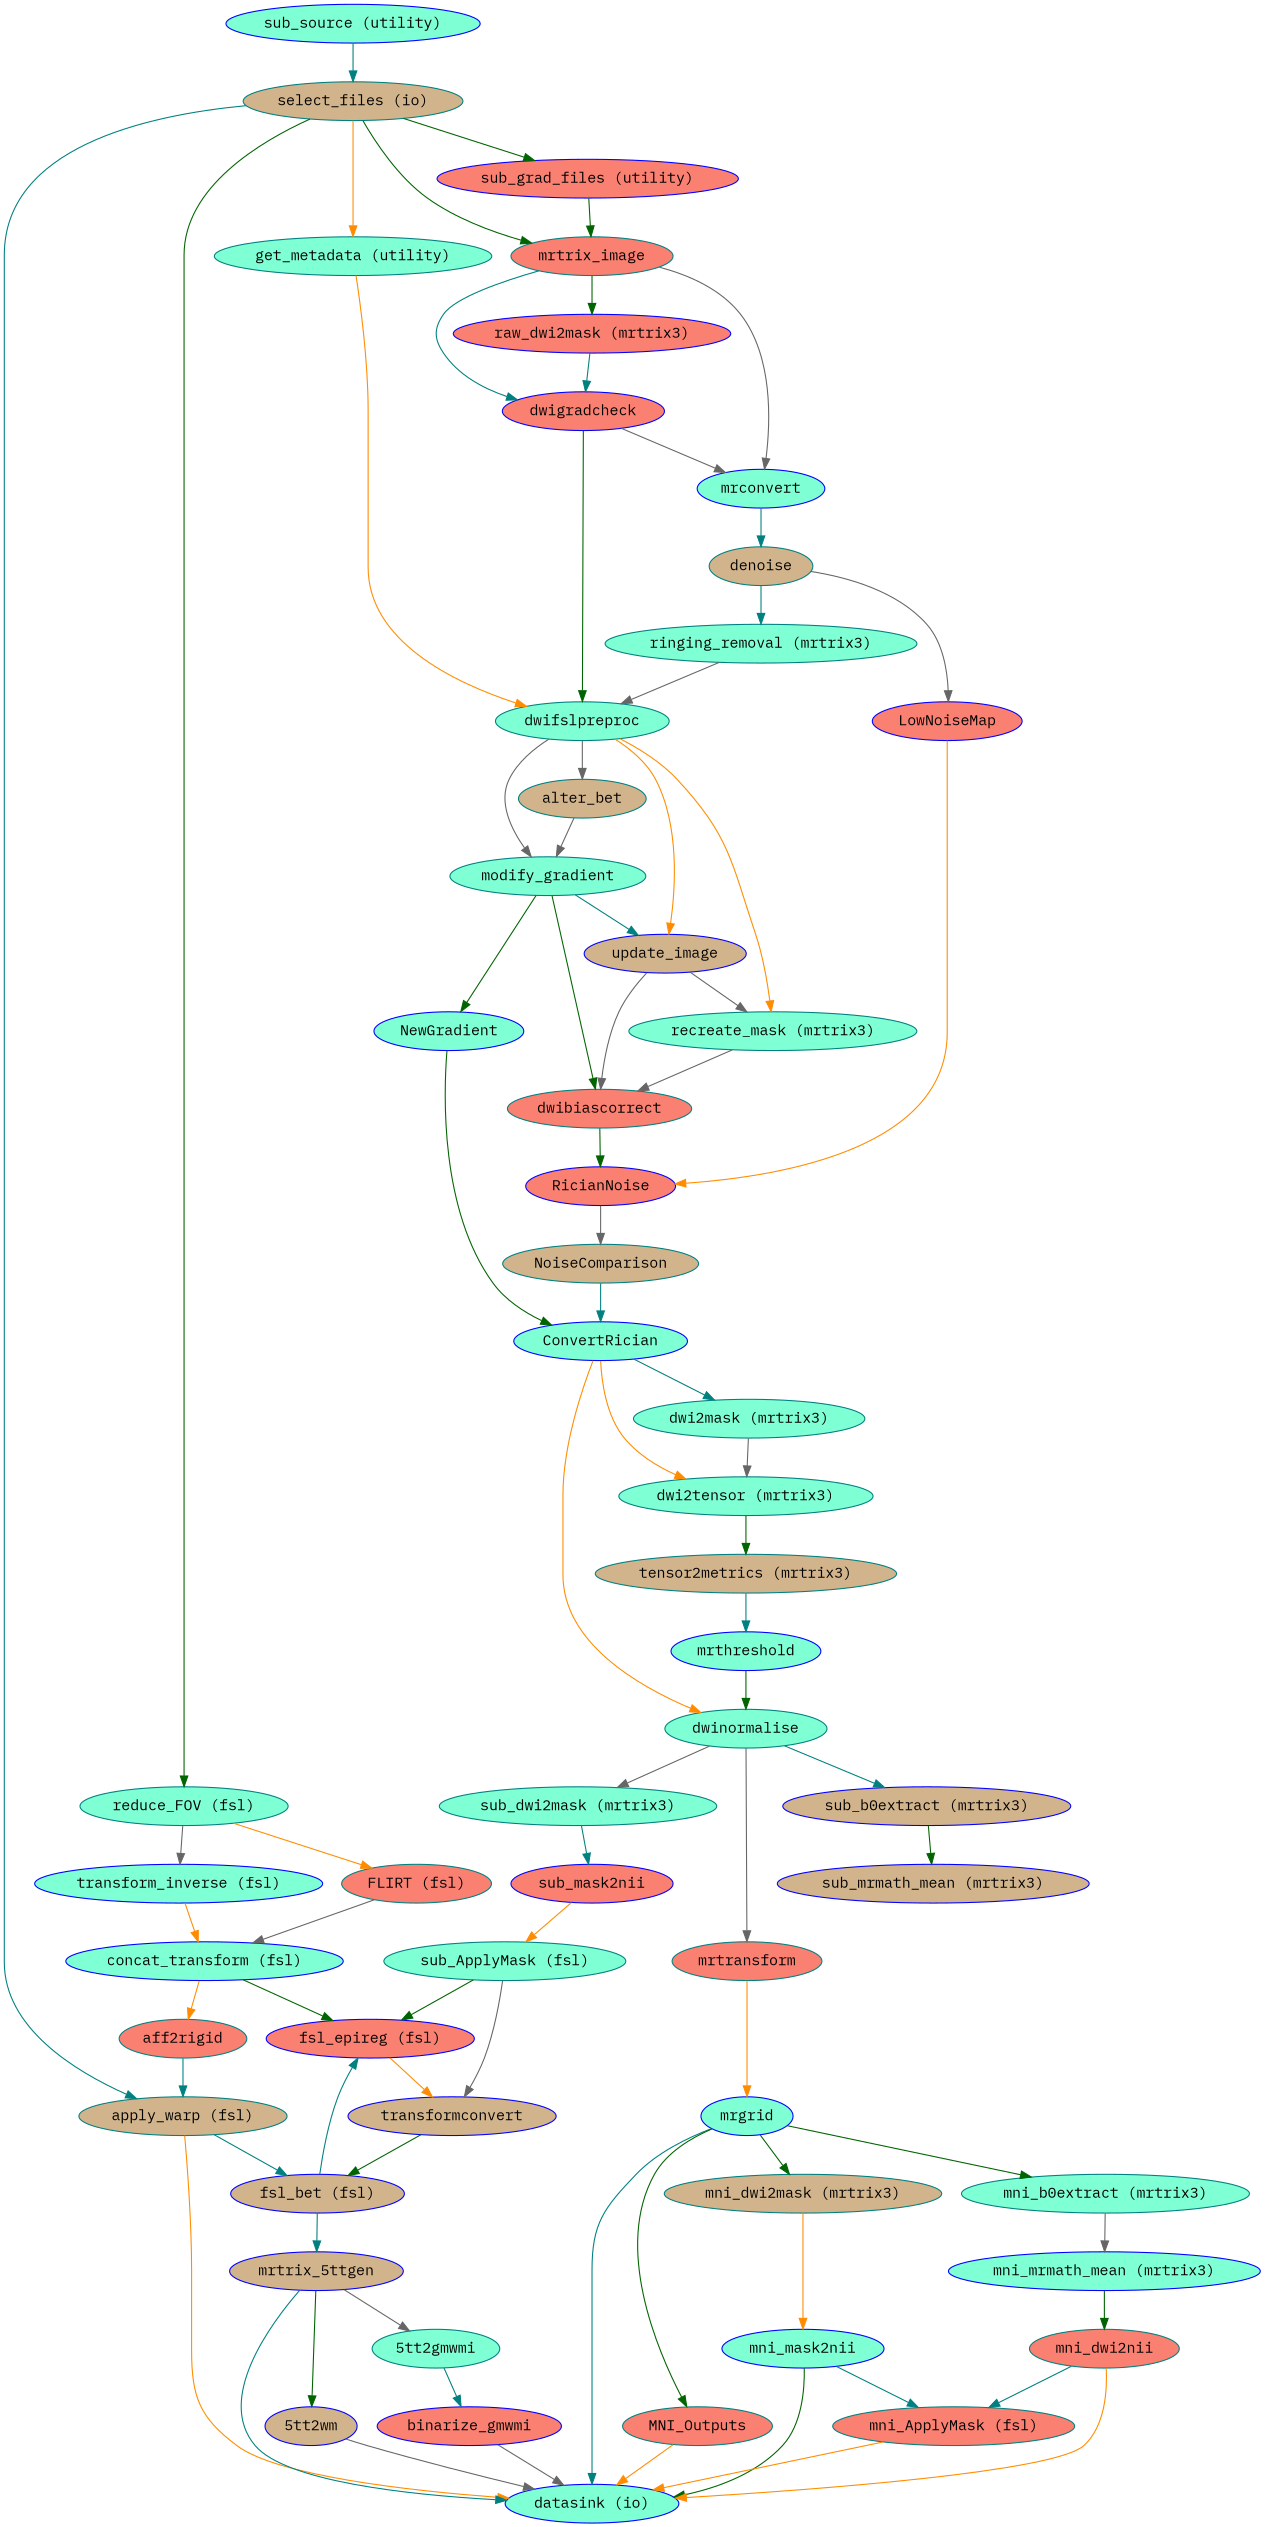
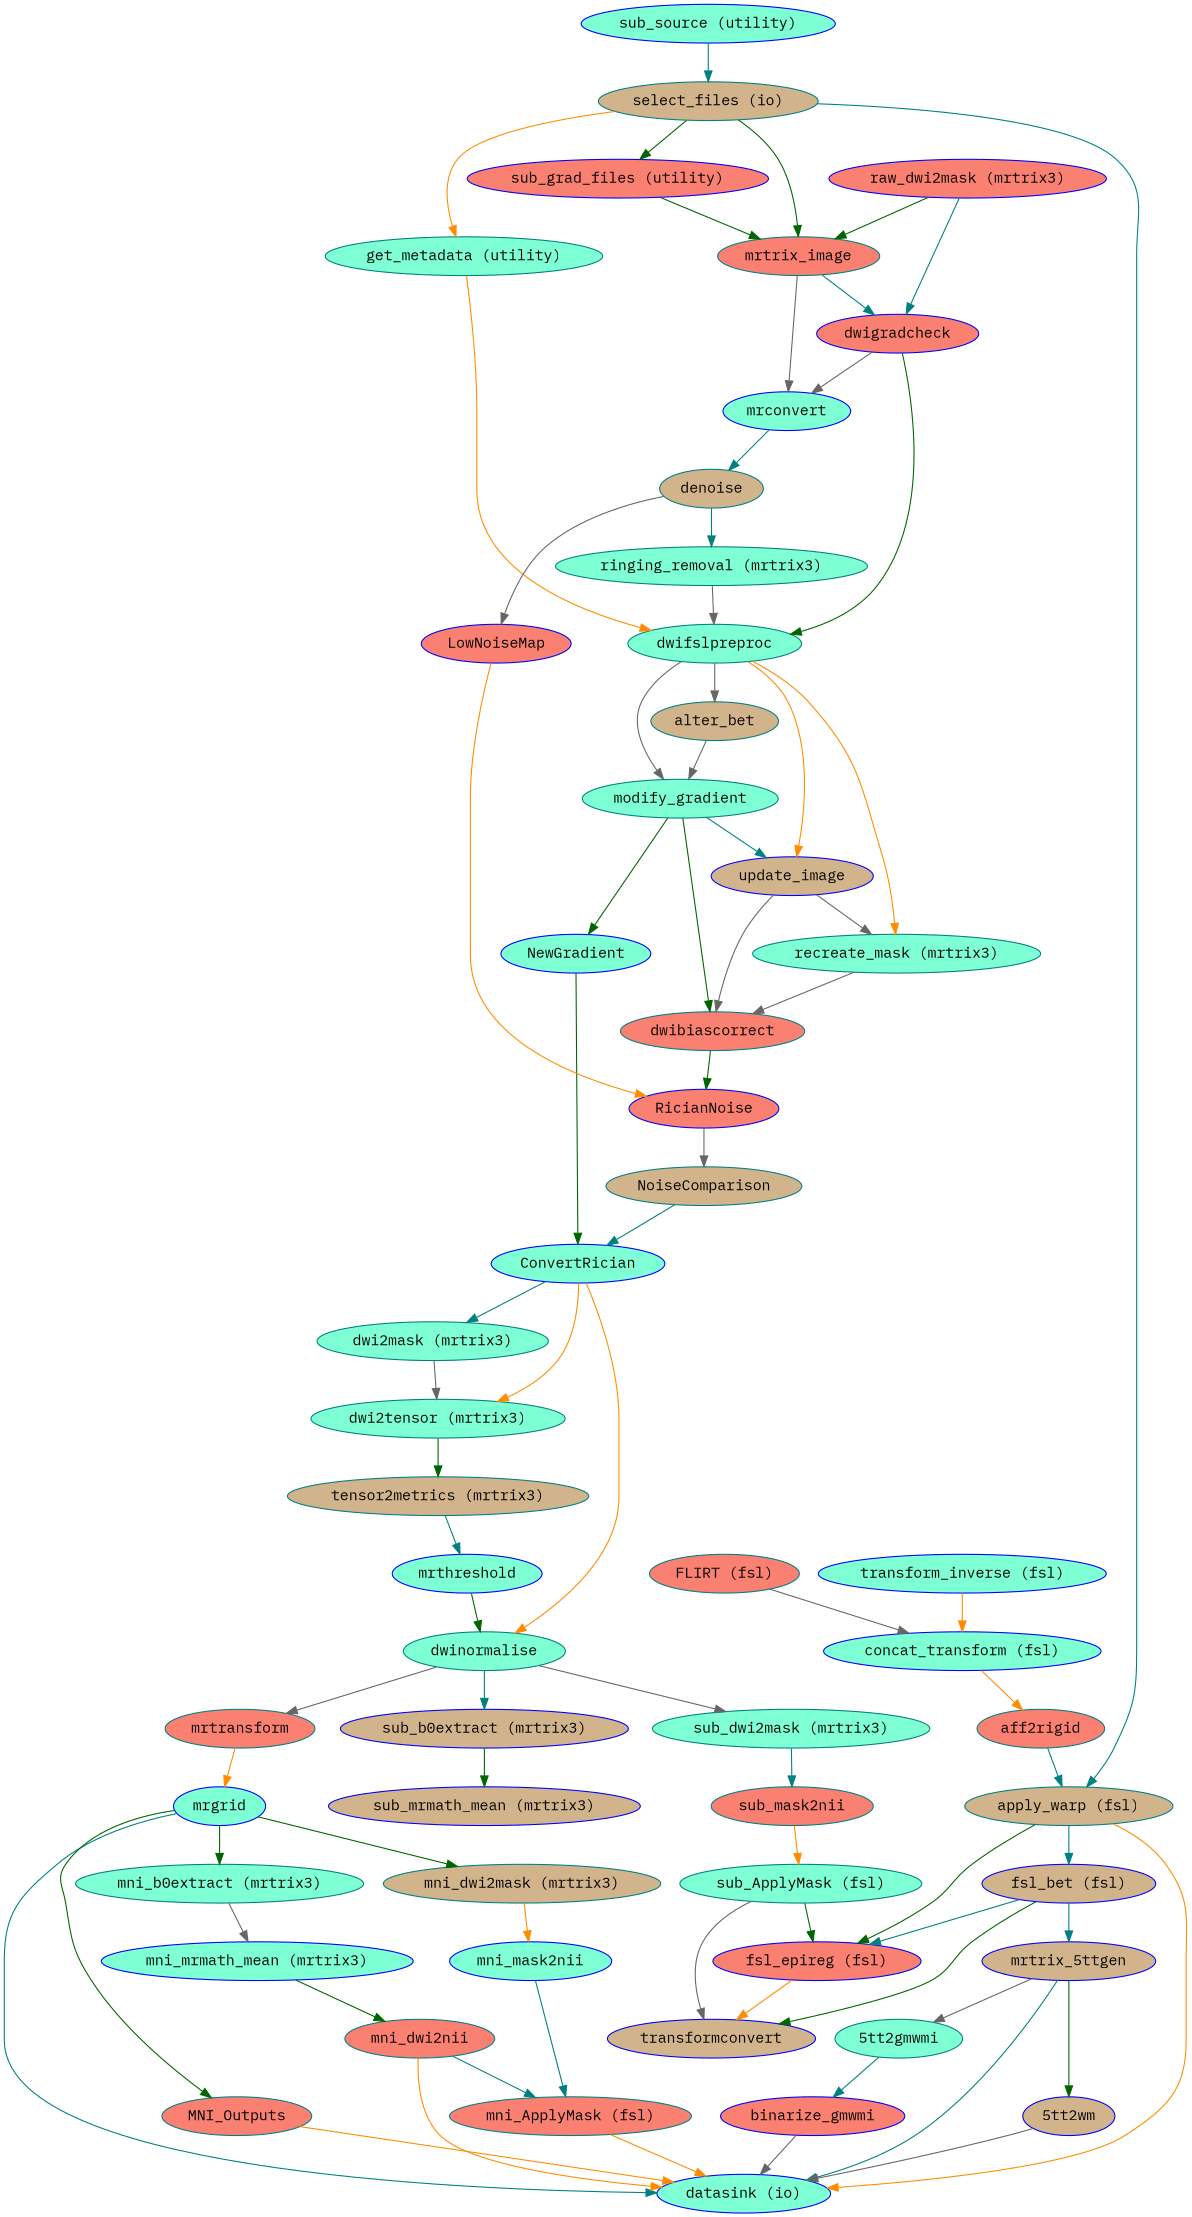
edge "mrtrix_image" -> "raw_dwi2mask (mrtrix3)": reversed
node "reduce_FOV (fsl)": removed
node "sub_mask2nii": color blue -> teal
edge "concat_transform (fsl)" -> "fsl_epireg (fsl)": now "apply_warp (fsl)" -> "fsl_epireg (fsl)"
edge "transformconvert" -> "fsl_bet (fsl)": reversed
edge "mni_mask2nii" -> "datasink (io)": removed
